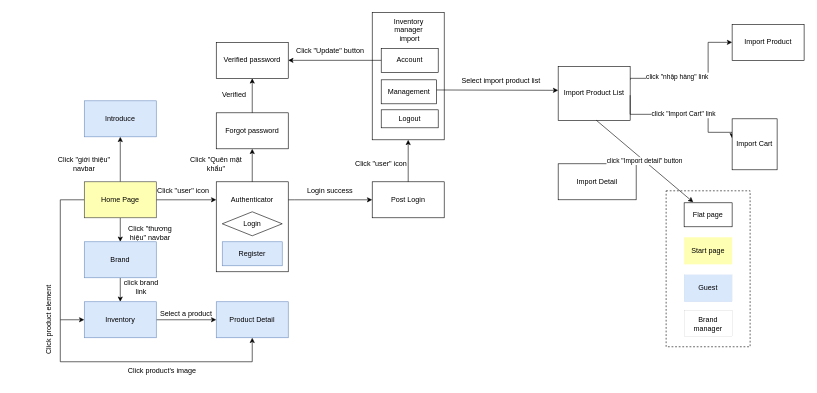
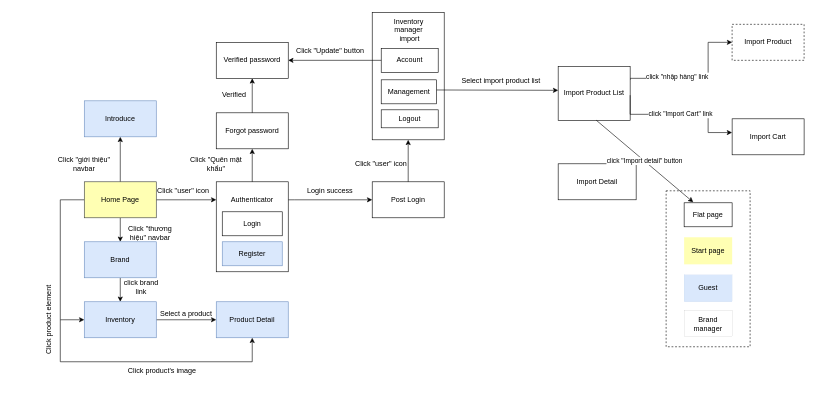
node "Import Product": style solid -> dashed
node "Import Cart": size 45x51 -> 72x36
node "Login": shape diamond -> rectangle
